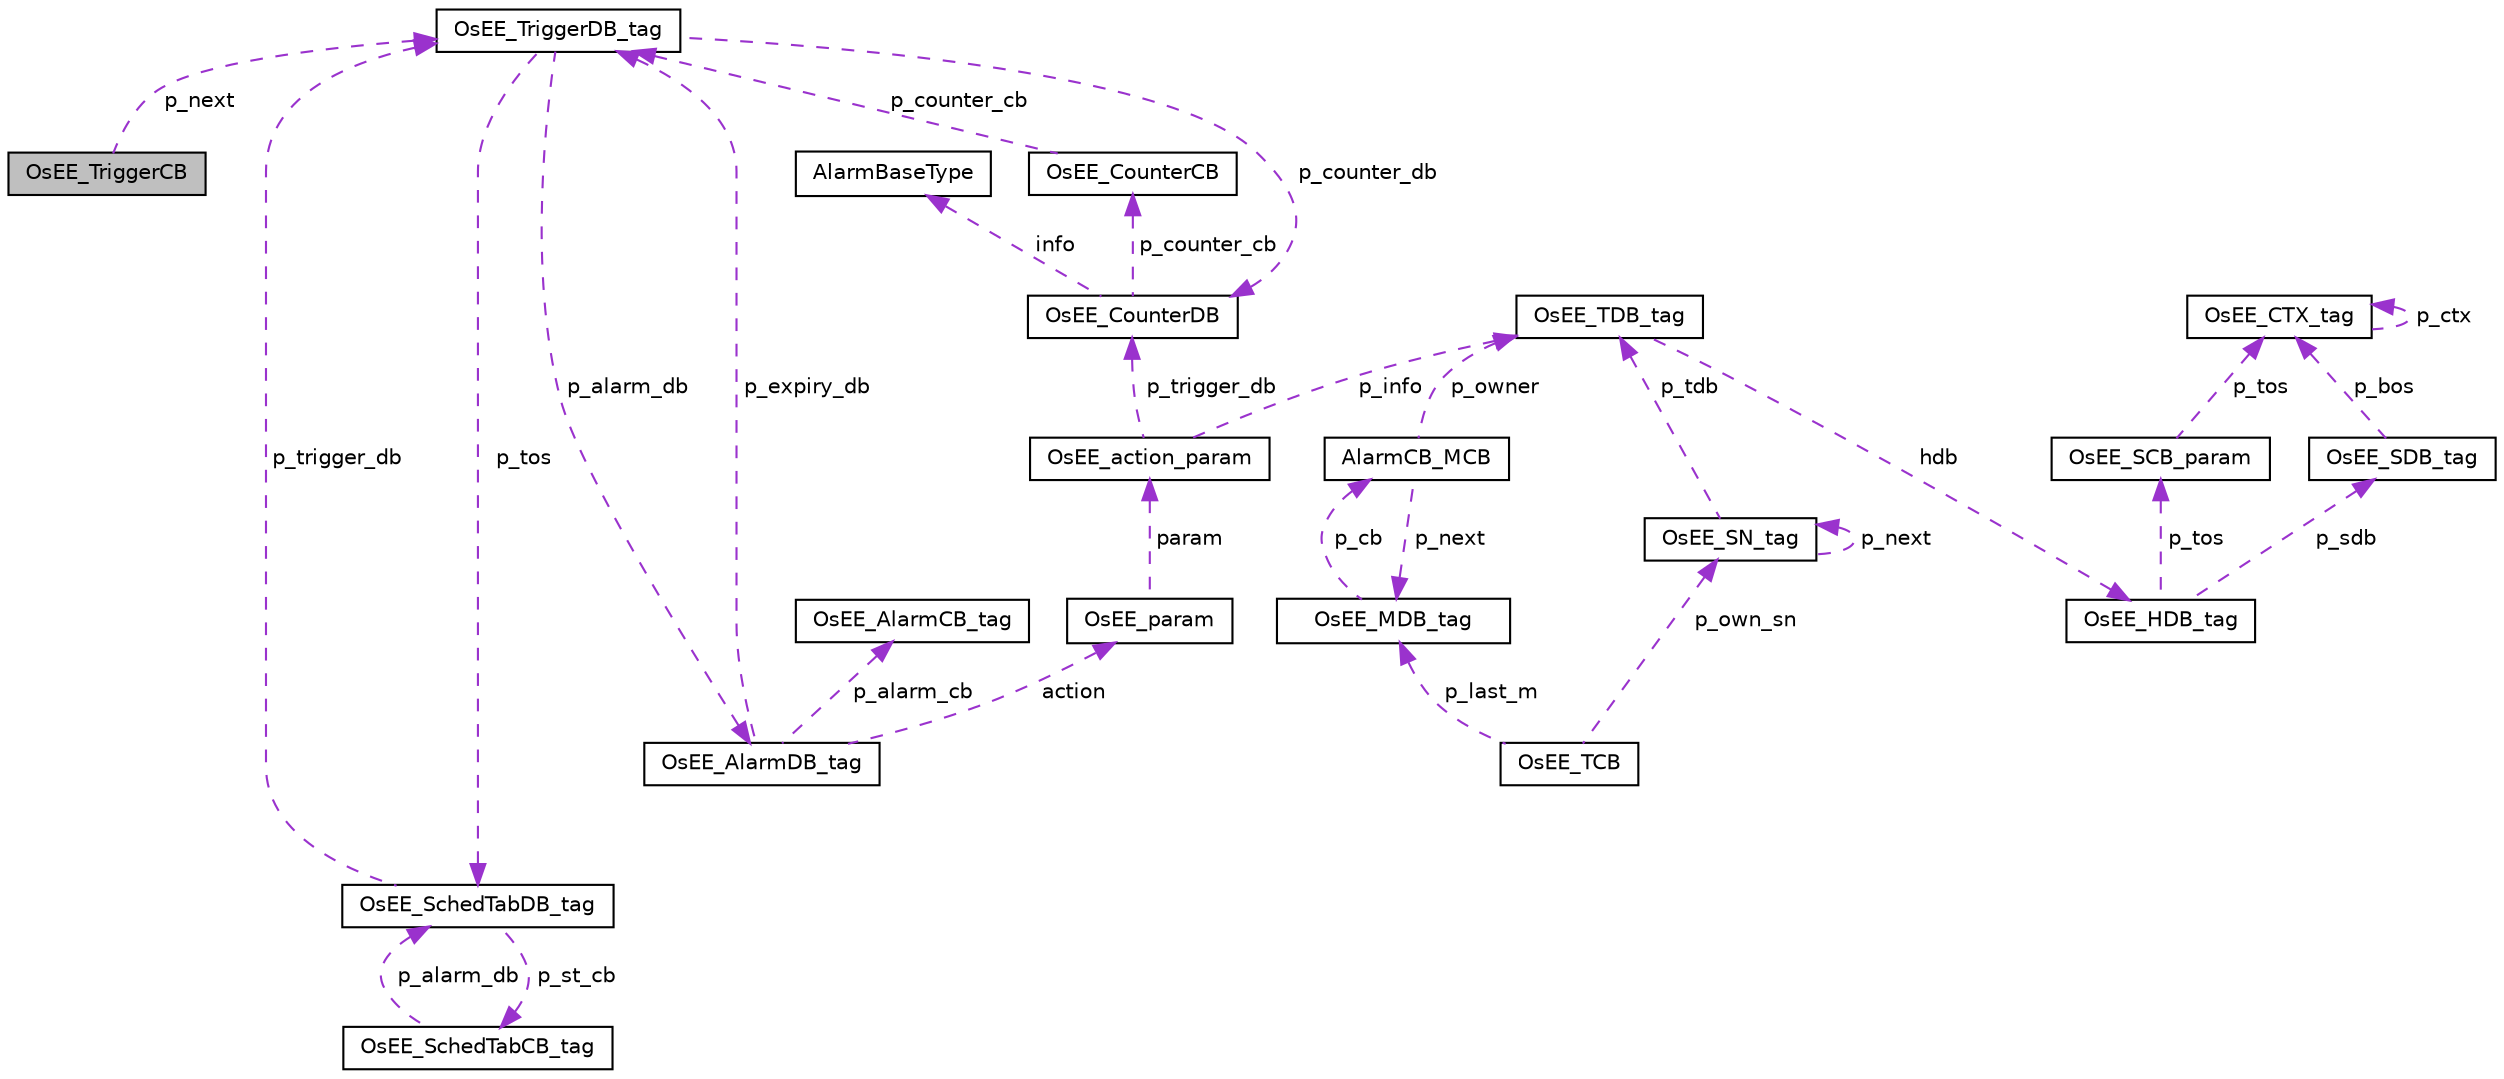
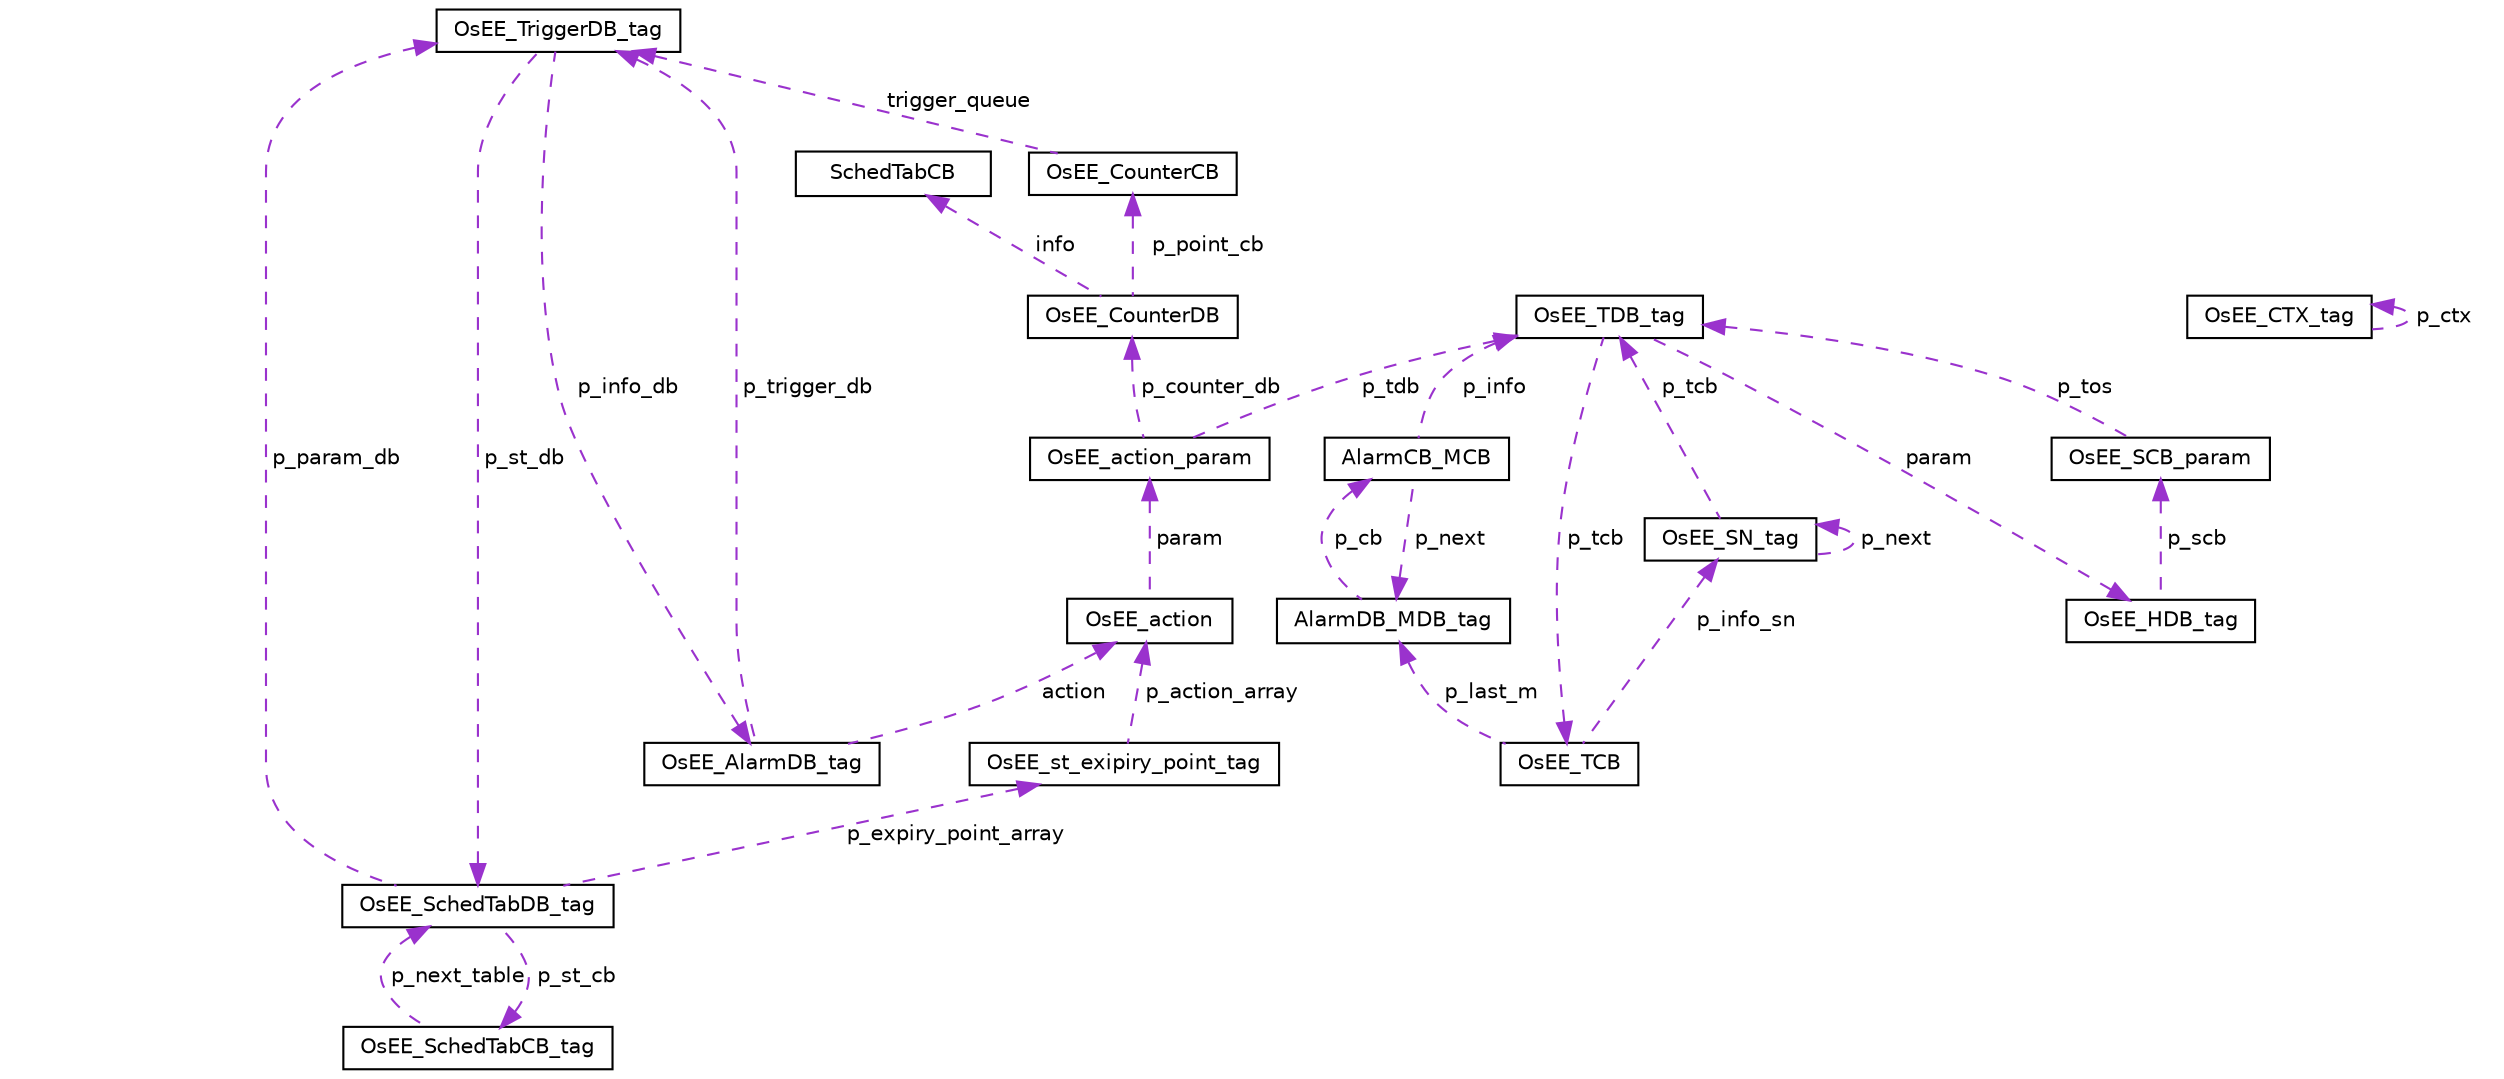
edge "OsEE_TriggerDB_tag" -> "OsEE_CounterDB": removed, label "p_counter_db"
edge "OsEE_CounterCB" -> "OsEE_TriggerDB_tag": label " p_counter_cb" -> " trigger_queue"
node "OsEE_TriggerCB": removed
node "AlarmBaseType": label "AlarmBaseType" -> "SchedTabCB"
edge "OsEE_CounterDB" -> "OsEE_CounterCB": label " p_counter_cb" -> " p_point_cb"
edge "OsEE_TriggerDB_tag" -> "OsEE_AlarmDB_tag": label " p_alarm_db" -> " p_info_db"
edge "OsEE_AlarmDB_tag" -> "OsEE_TriggerDB_tag": label " p_expiry_db" -> " p_trigger_db"
edge "OsEE_action_param" -> "OsEE_CounterDB": label " p_trigger_db" -> " p_counter_db"
edge "OsEE_action_param" -> "OsEE_TDB_tag": label " p_info" -> " p_tdb"
edge "AlarmCB_MCB" -> "OsEE_TDB_tag": label " p_owner" -> " p_info"
edge "OsEE_SN_tag" -> "OsEE_TDB_tag": label " p_tdb" -> " p_tcb"
edge "OsEE_SCB_param" -> "OsEE_CTX_tag": now "OsEE_SCB_param" -> "OsEE_TDB_tag"
edge "OsEE_SchedTabDB_tag" -> "OsEE_TriggerDB_tag": label " p_trigger_db" -> " p_param_db"
edge "OsEE_TriggerDB_tag" -> "OsEE_SchedTabDB_tag": label " p_tos" -> " p_st_db"
edge "OsEE_TDB_tag" -> "OsEE_HDB_tag": label " hdb" -> " param"
node "OsEE_SDB_tag": removed
edge "OsEE_TDB_tag" -> "OsEE_TCB": added, label "p_tcb"
edge "OsEE_HDB_tag" -> "OsEE_SCB_param": label " p_tos" -> " p_scb"
node "OsEE_AlarmCB_tag": removed
node "OsEE_param": label "OsEE_param" -> "OsEE_action"
node "OsEE_MDB_tag": label "OsEE_MDB_tag" -> "AlarmDB_MDB_tag"
edge "OsEE_TCB" -> "OsEE_SN_tag": label " p_own_sn" -> " p_info_sn"
node "OsEE_st_exipiry_point_tag": added
edge "OsEE_SchedTabCB_tag" -> "OsEE_SchedTabDB_tag": label " p_alarm_db" -> " p_next_table"
